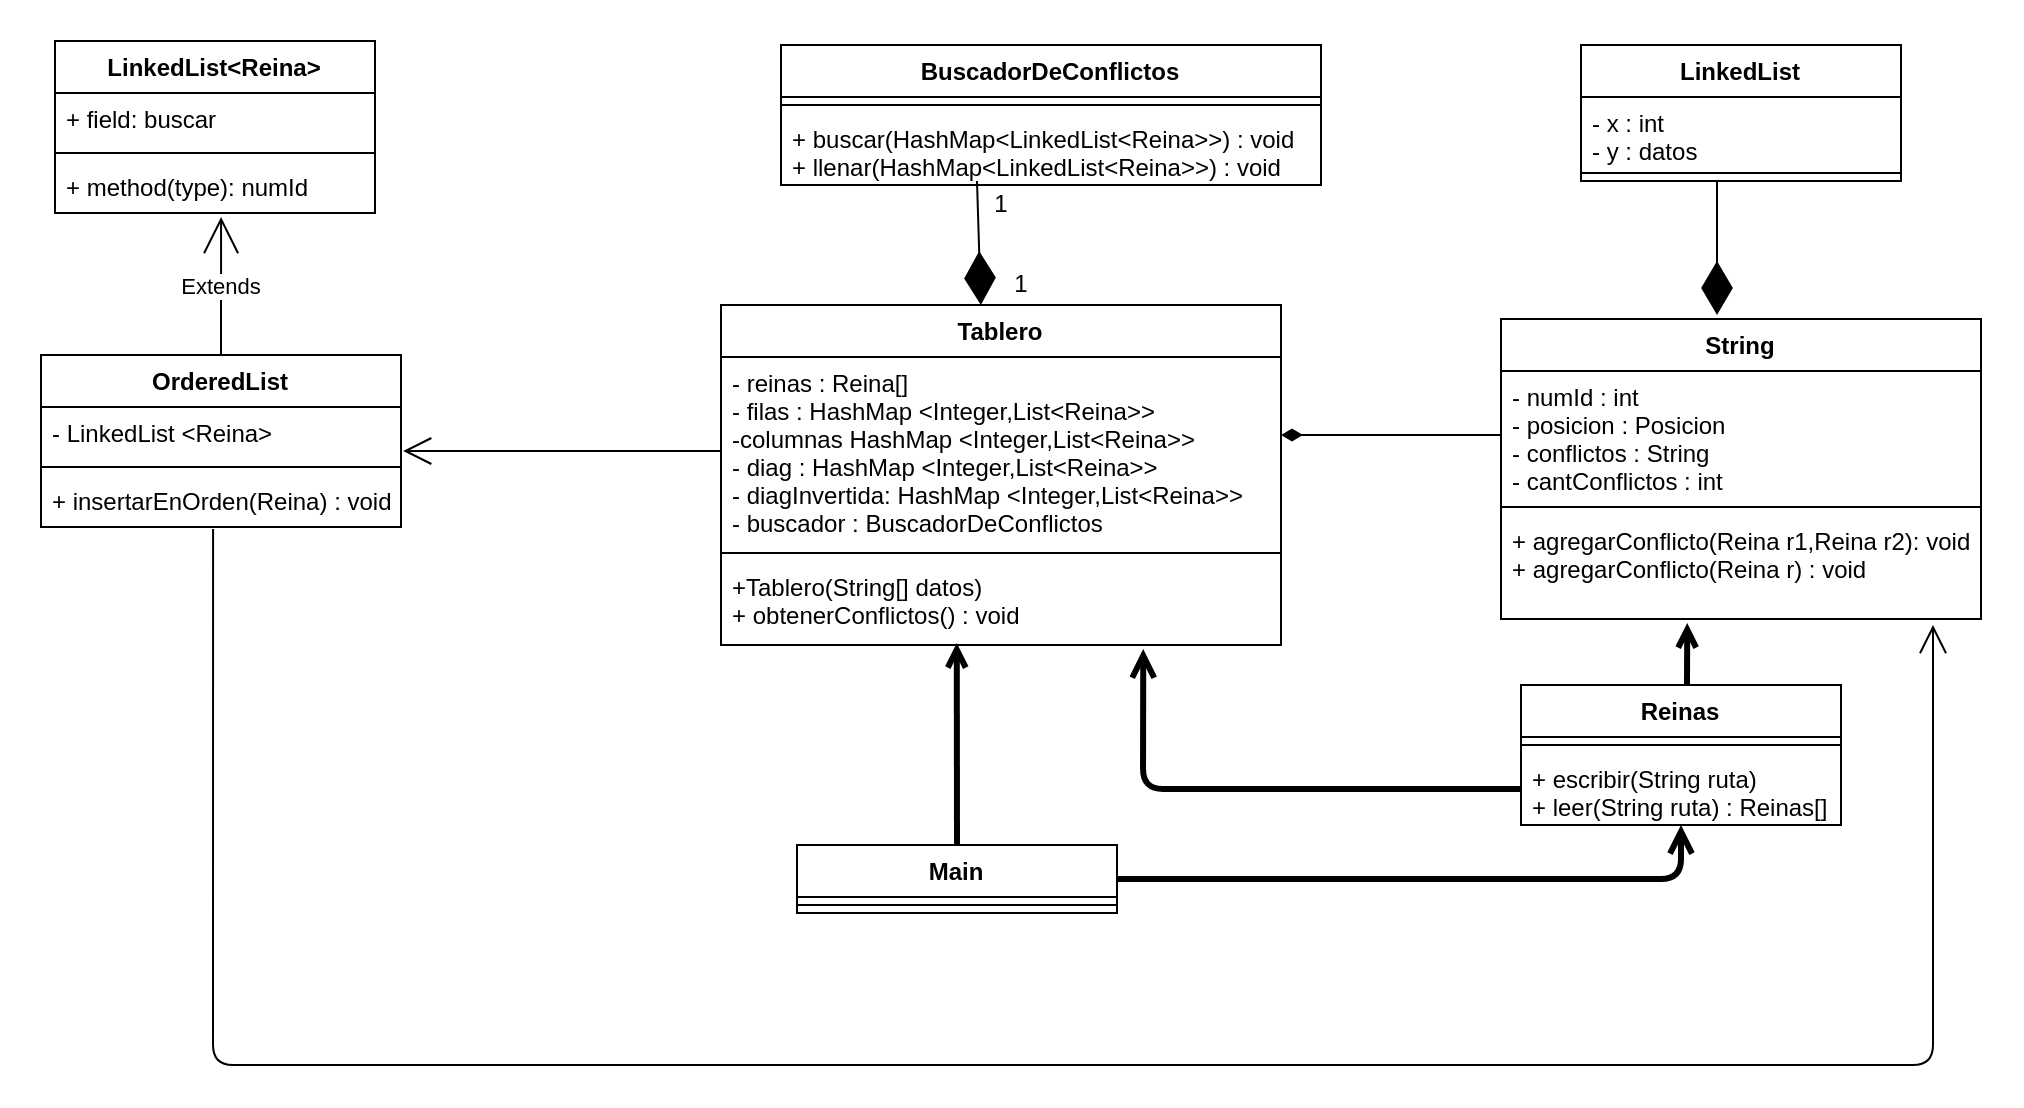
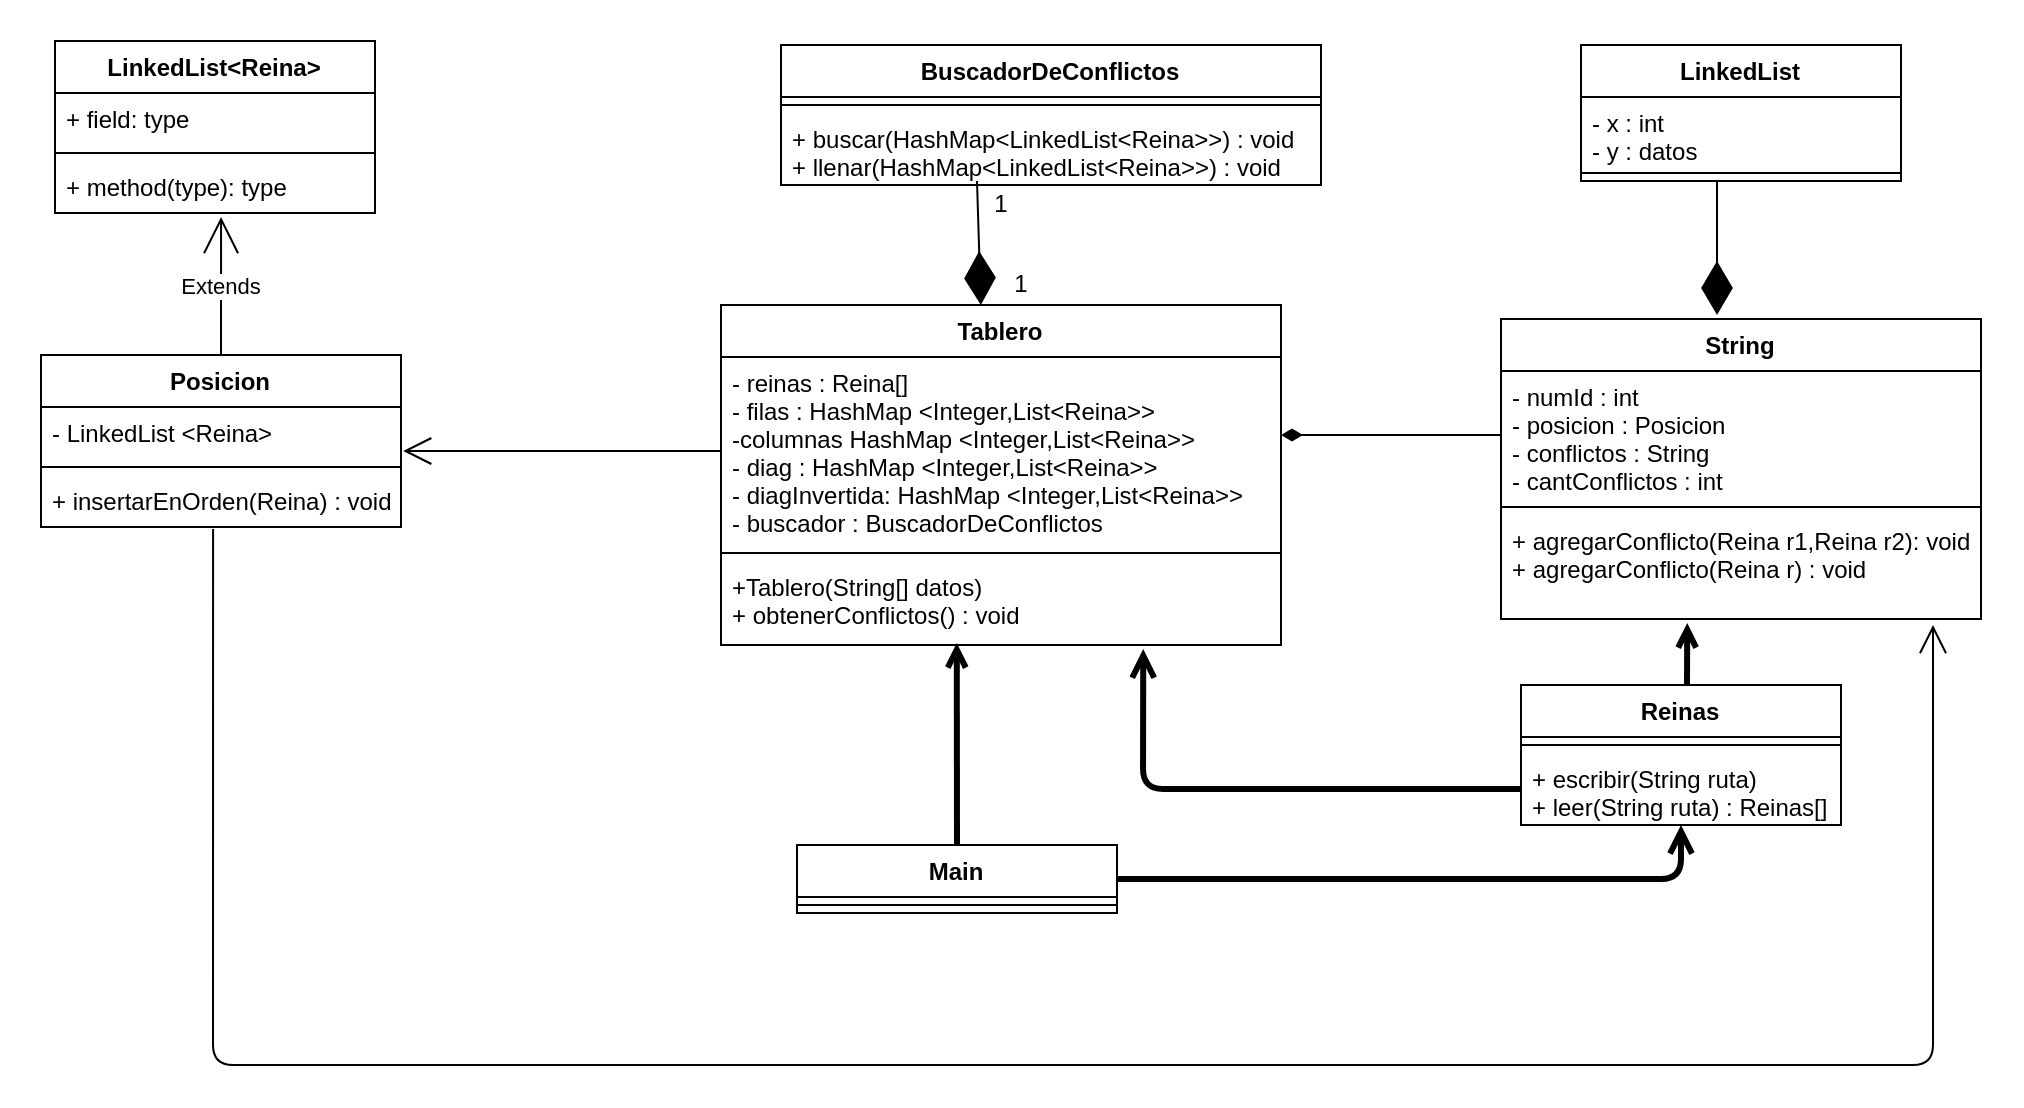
node "+ field: buscar": label "+ field: buscar" -> "+ field: type"
node "+ method(type): numId": label "+ method(type): numId" -> "+ method(type): type"
node "OrderedList": label "OrderedList" -> "Posicion"
